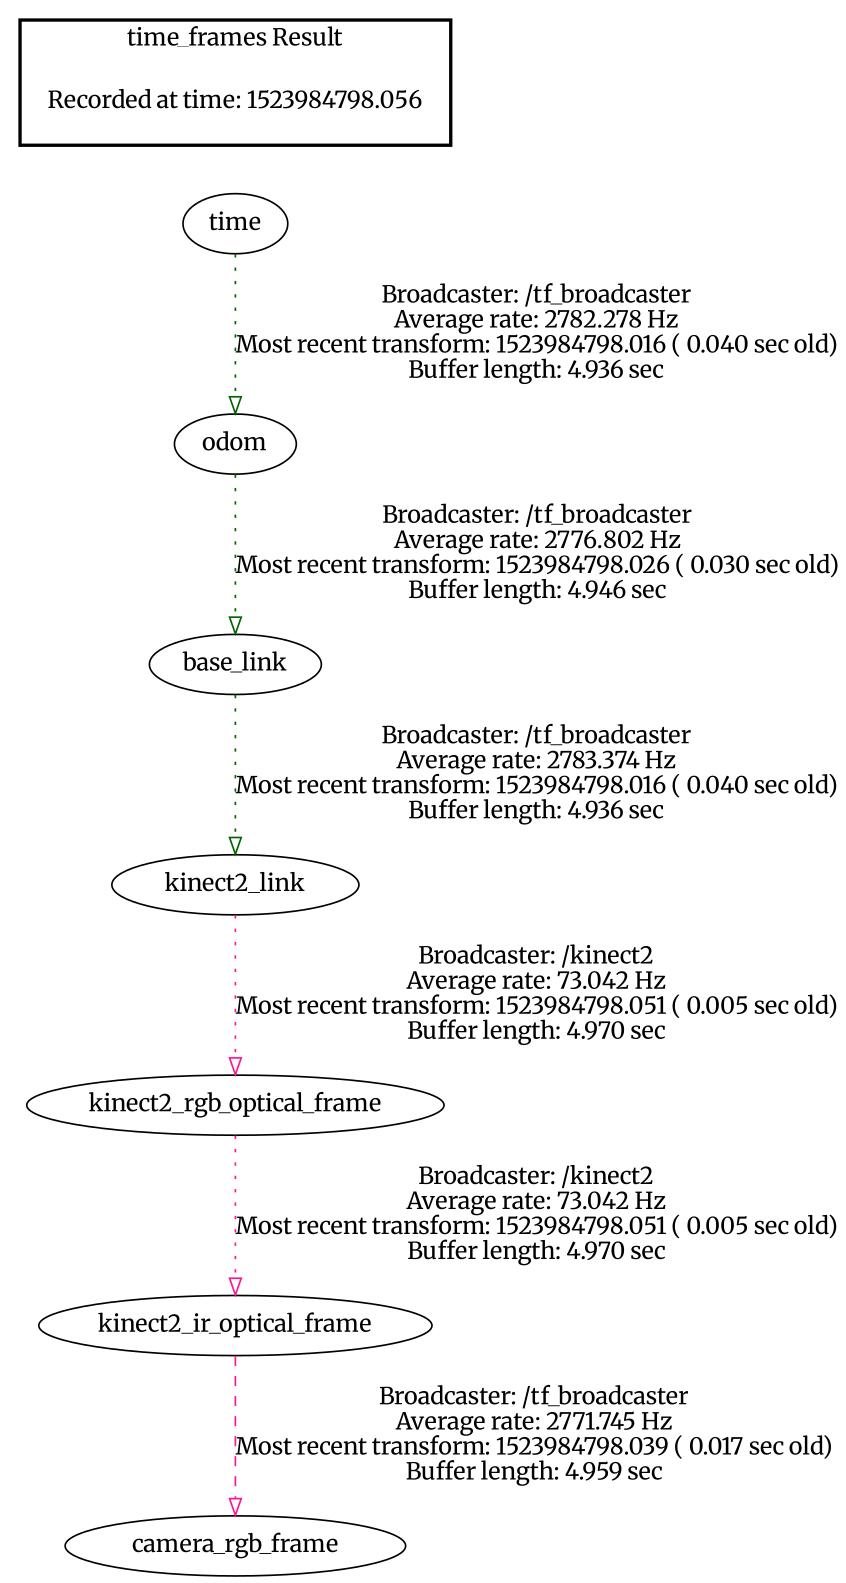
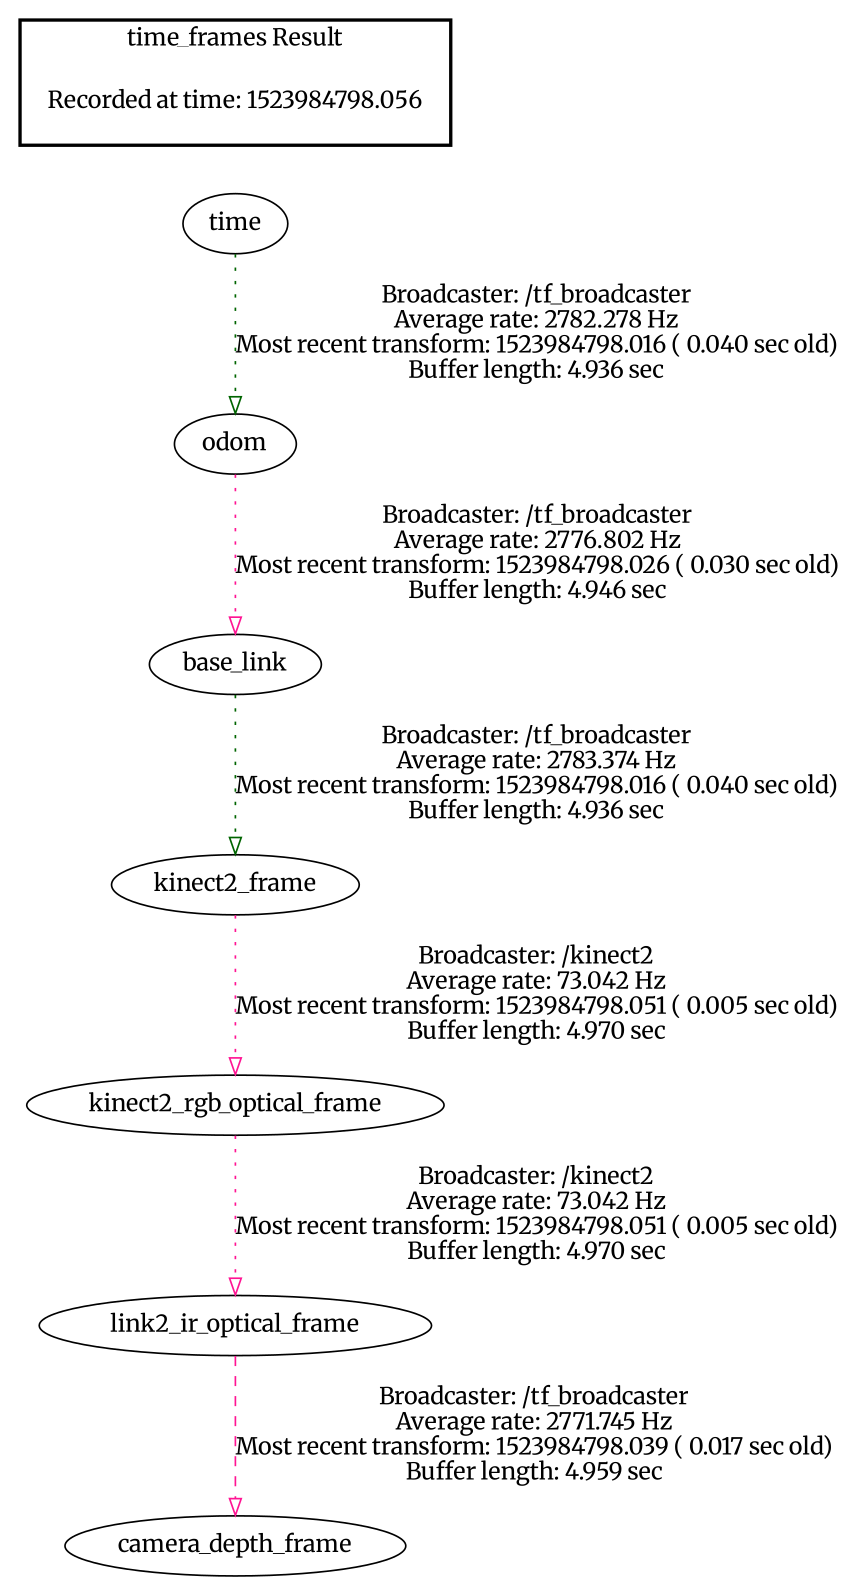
edge "odom" -> "base_link": color darkgreen -> deeppink
node "kinect2_link": label "kinect2_link" -> "kinect2_frame"
node "kinect2_ir_optical_frame": label "kinect2_ir_optical_frame" -> "link2_ir_optical_frame"
node "camera_rgb_frame": label "camera_rgb_frame" -> "camera_depth_frame"
